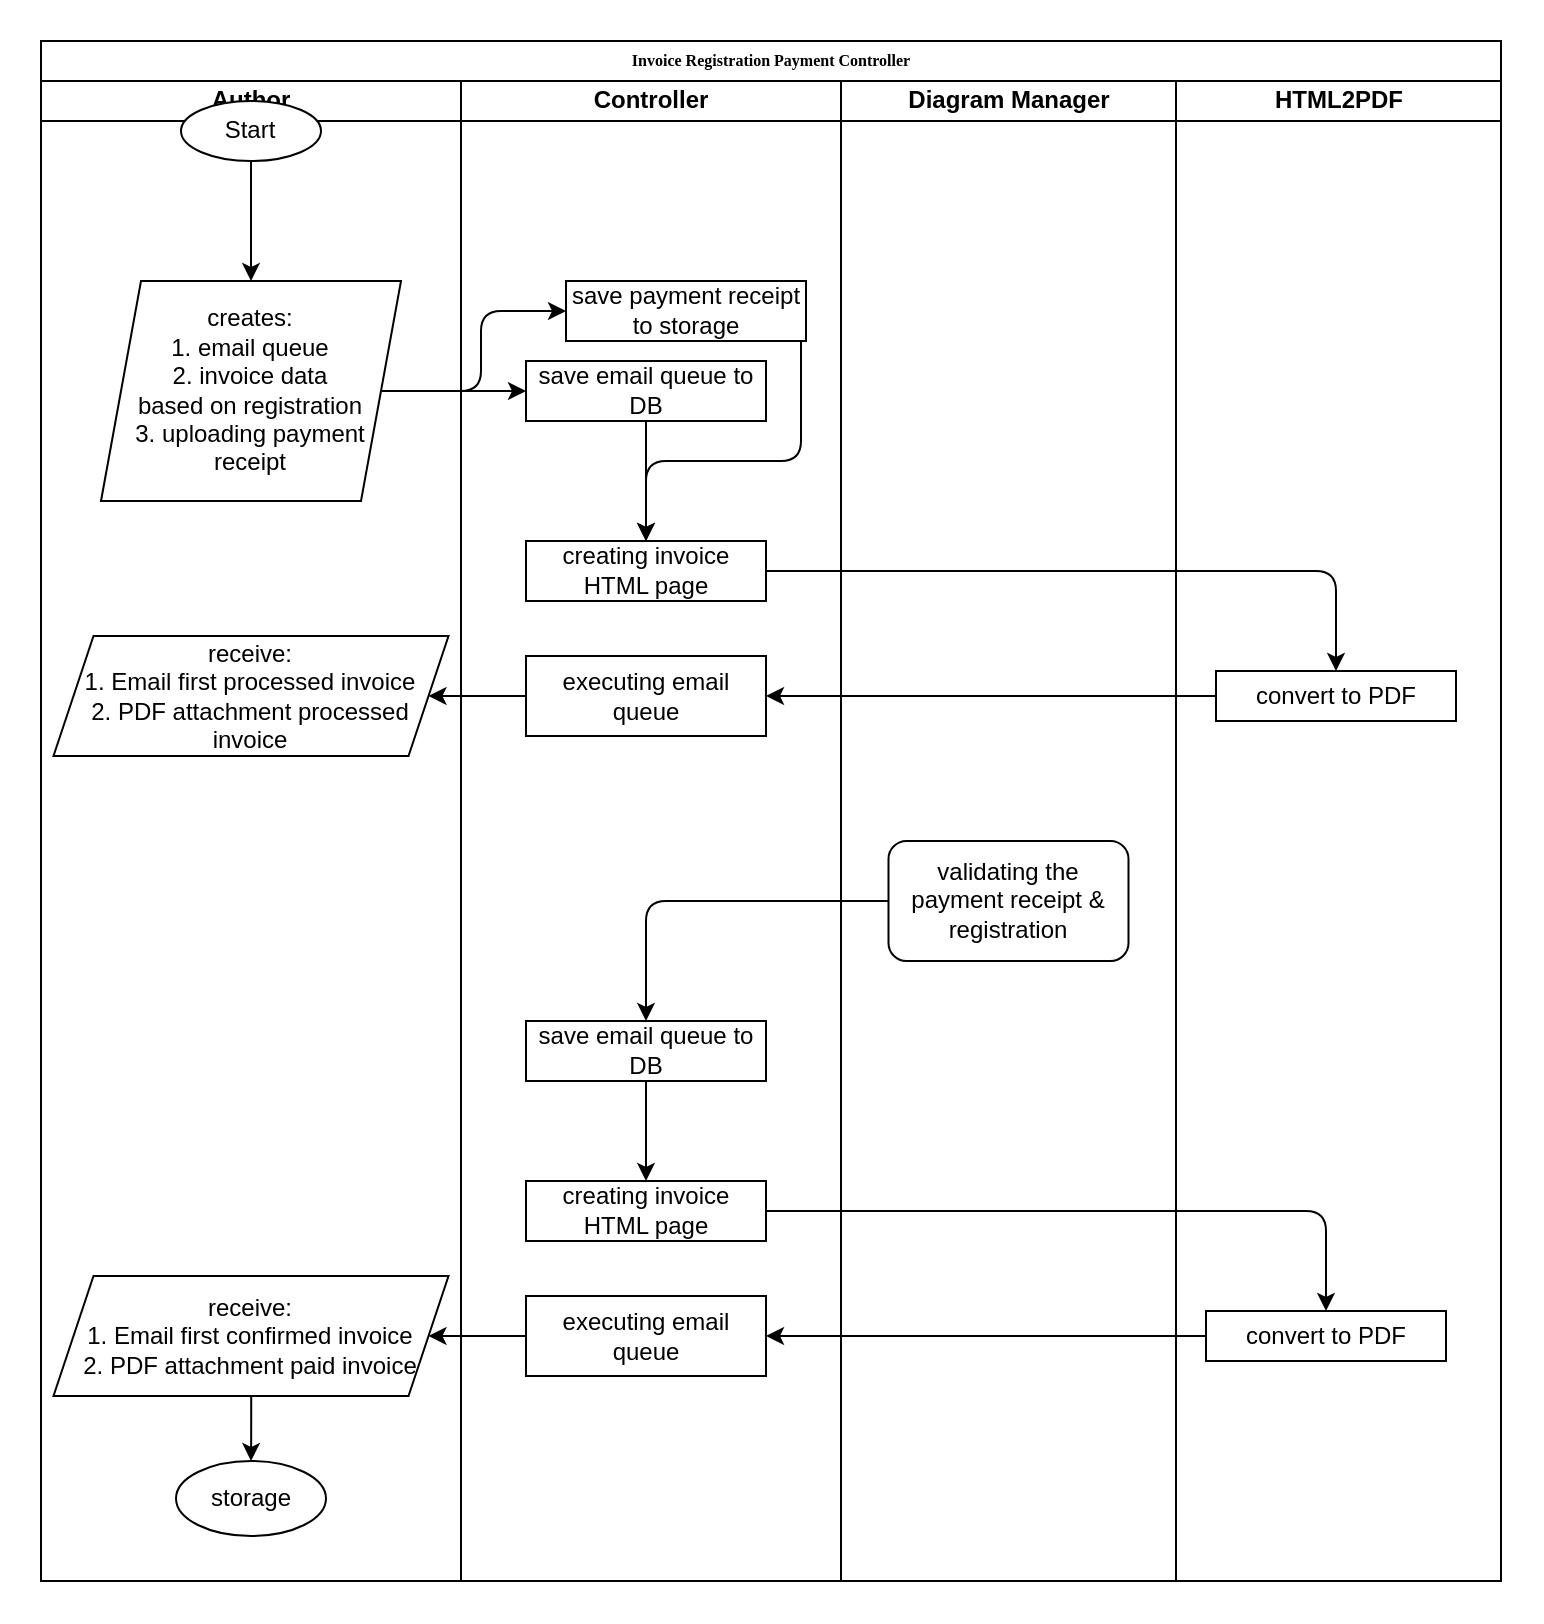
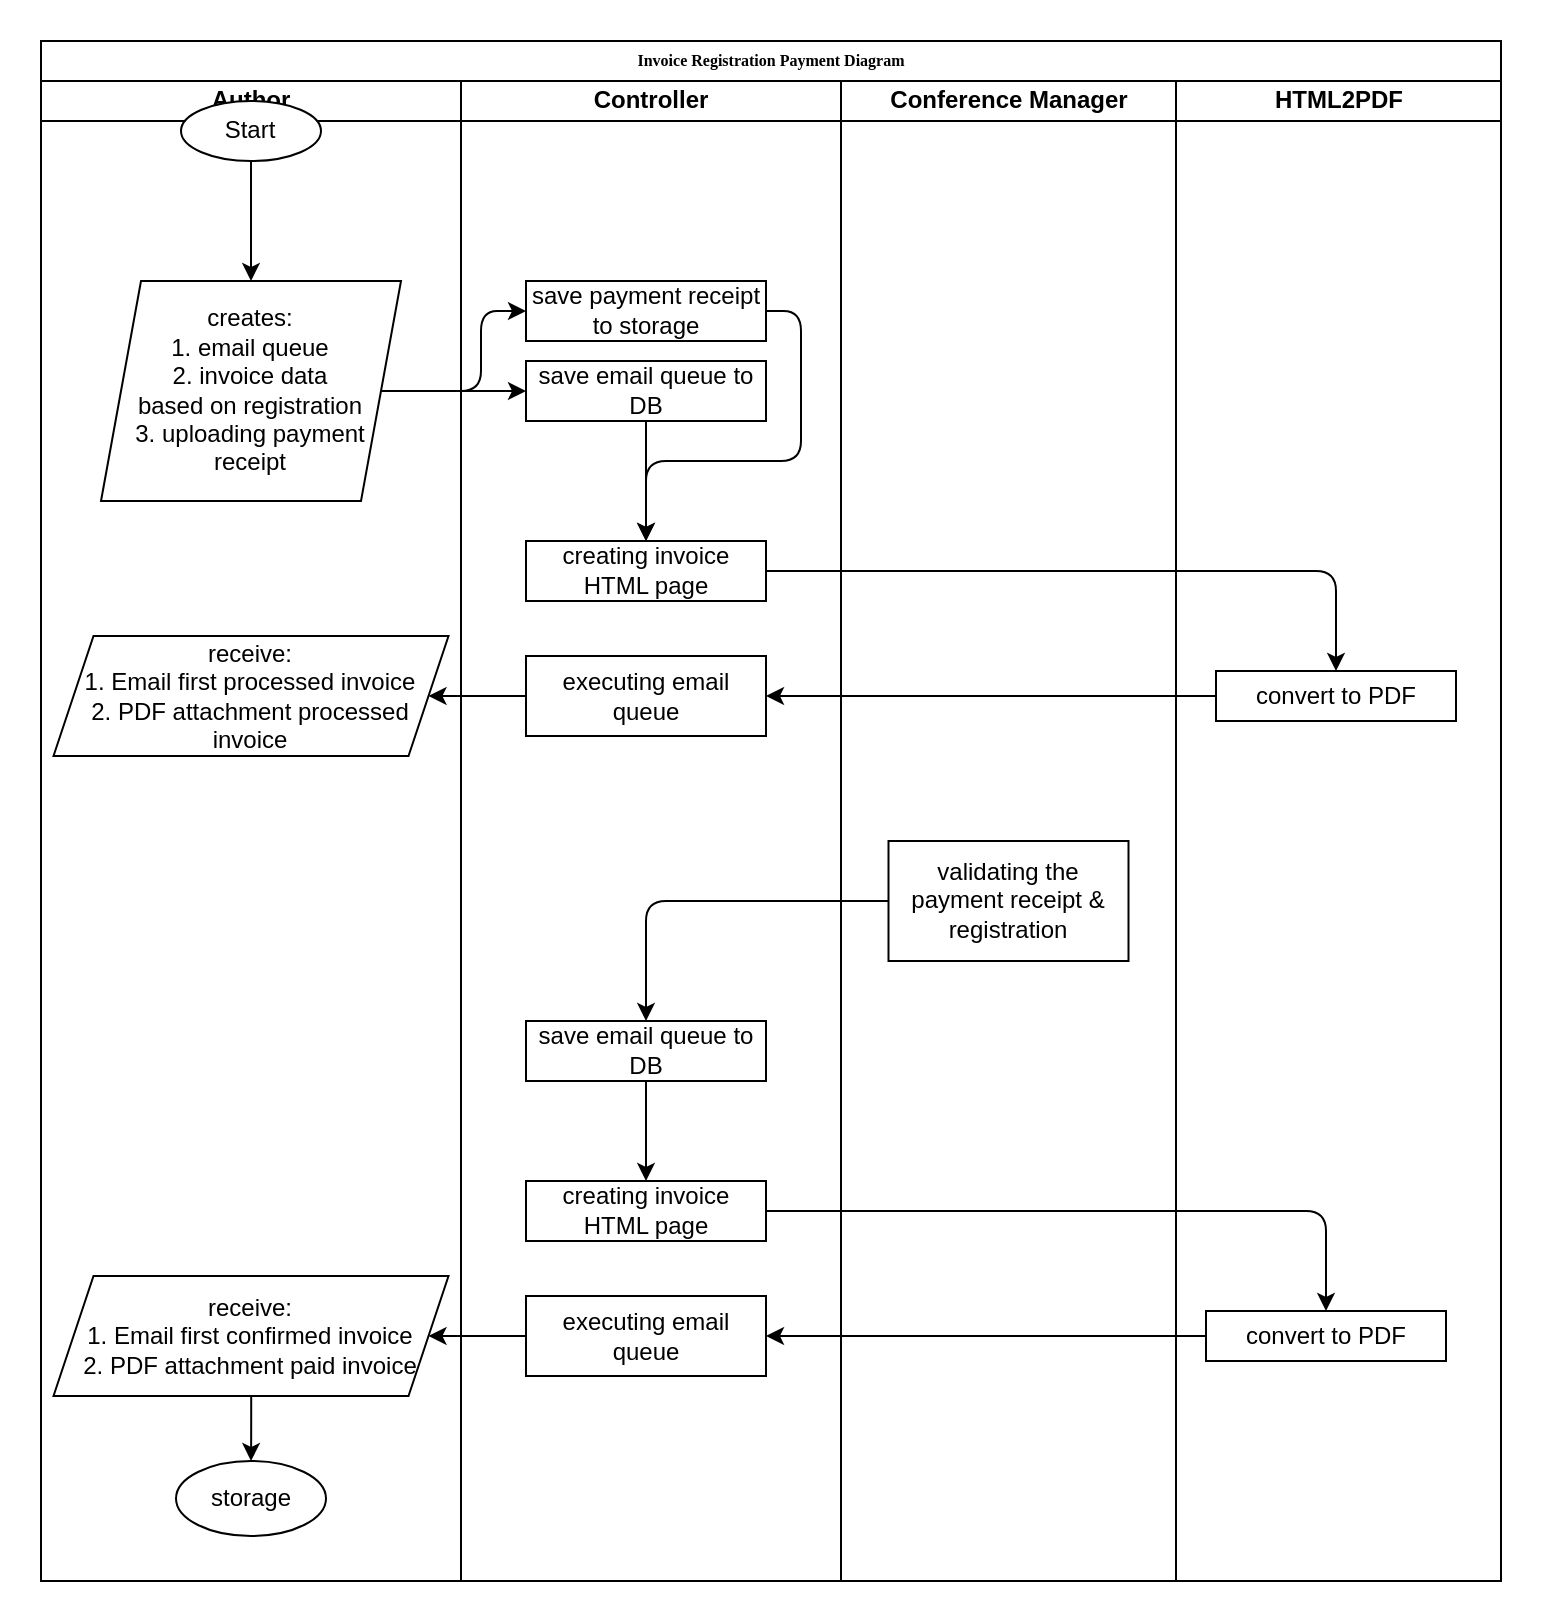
node "Invoice Registration Payment Controller": label "Invoice Registration Payment Controller" -> "Invoice Registration Payment Diagram"
node "Diagram Manager": label "Diagram Manager" -> "Conference Manager"
node "save payment receipt to storage": moved (686, 311) -> (646, 311)
node "validating the payment receipt & registration": shape rounded rectangle -> rectangle
